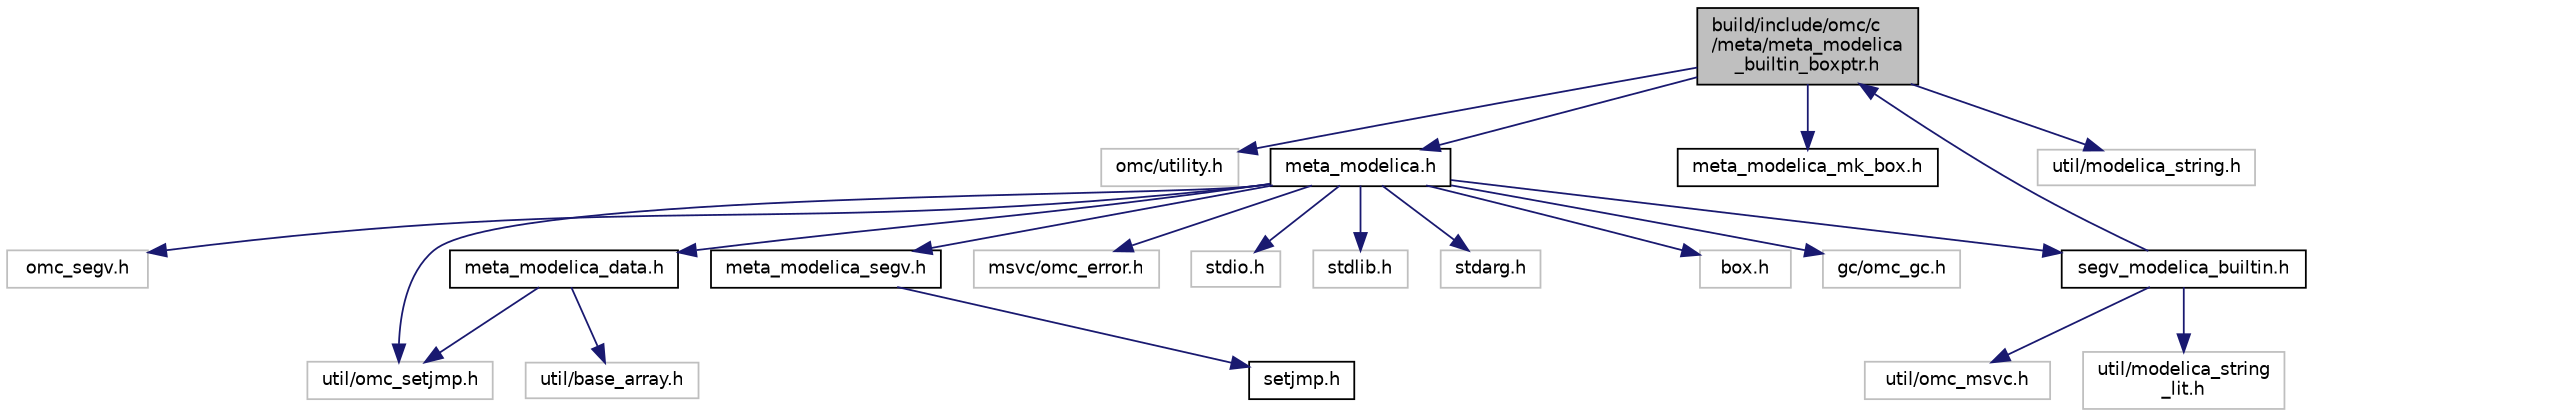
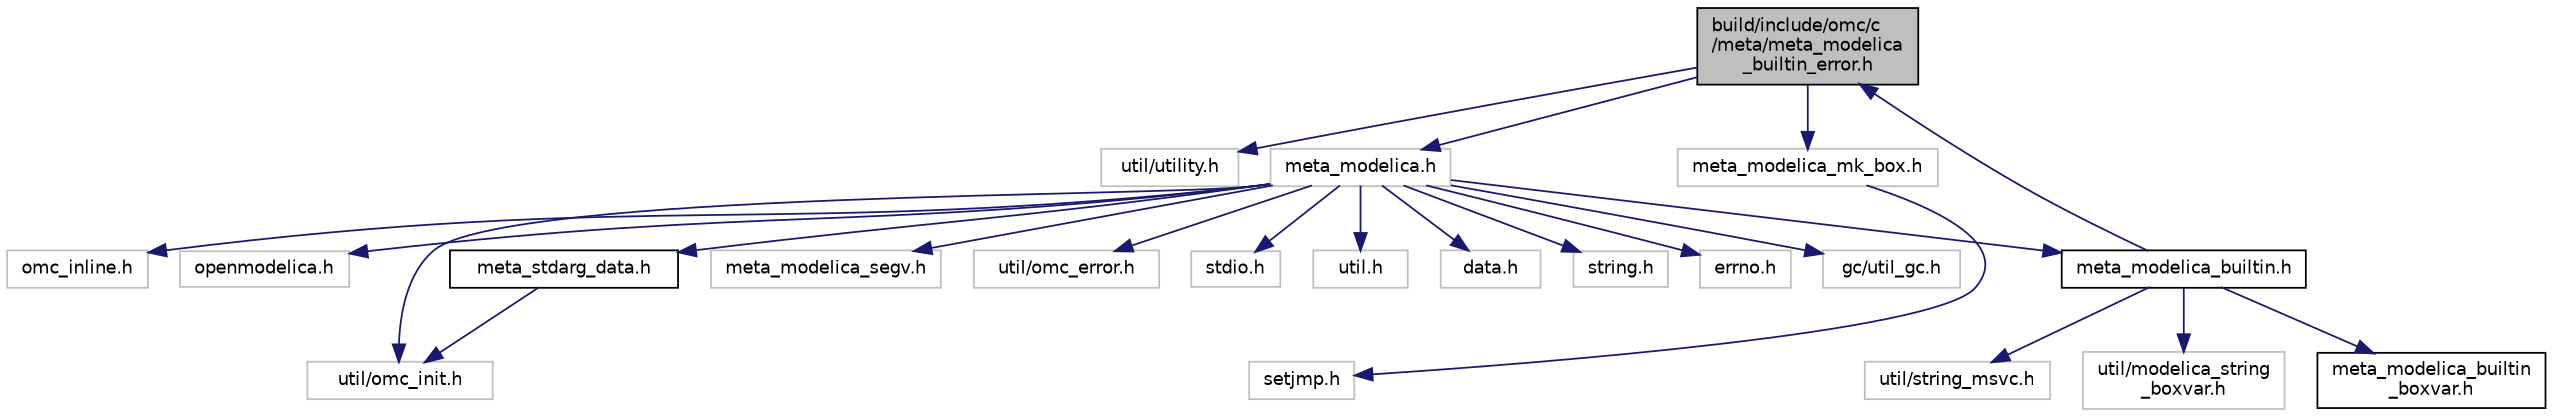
node "build/include/omc/c /meta/meta_modelica _builtin_boxptr.h": label "build/include/omc/c /meta/meta_modelica _builtin_boxptr.h" -> "build/include/omc/c /meta/meta_modelica _builtin_error.h"
node "omc/utility.h": label "omc/utility.h" -> "util/utility.h"
node "meta_modelica.h": color black -> grey75
node "meta_modelica_mk_box.h": color black -> grey75
node "util/modelica_string.h": removed
node "omc_segv.h": label "omc_segv.h" -> "omc_inline.h"
node "openmodelica.h": added
node "meta_modelica_data.h": label "meta_modelica_data.h" -> "meta_stdarg_data.h"
node "meta_modelica_segv.h": color black -> grey75
node "msvc/omc_error.h": label "msvc/omc_error.h" -> "util/omc_error.h"
node "stdlib.h": label "stdlib.h" -> "util.h"
node "stdarg.h": label "stdarg.h" -> "data.h"
node "string.h": added
node "box.h": label "box.h" -> "errno.h"
node "gc/omc_gc.h": label "gc/omc_gc.h" -> "gc/util_gc.h"
node "segv_modelica_builtin.h": label "segv_modelica_builtin.h" -> "meta_modelica_builtin.h"
edge "meta_modelica_segv.h" -> "setjmp.h": now "meta_modelica_mk_box.h" -> "setjmp.h"
node "util/omc_setjmp.h": label "util/omc_setjmp.h" -> "util/omc_init.h"
node "util/base_array.h": removed
node "setjmp.h": color black -> grey75
node "util/omc_msvc.h": label "util/omc_msvc.h" -> "util/string_msvc.h"
node "util/modelica_string _lit.h": label "util/modelica_string _lit.h" -> "util/modelica_string _boxvar.h"
node "meta_modelica_builtin _boxvar.h": added
